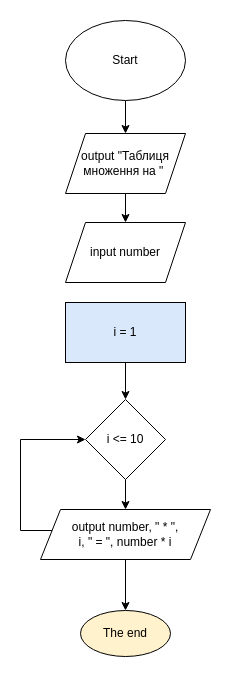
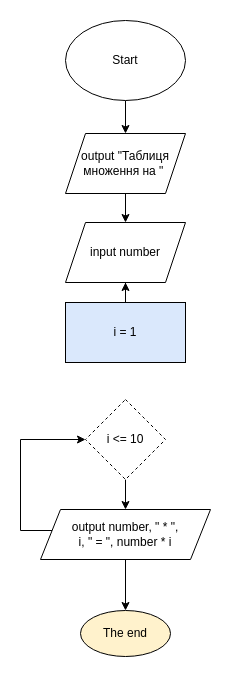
edge "i = 1" -> "i <= 10": now "i = 1" -> "input number"
node "i <= 10": style solid -> dashed
